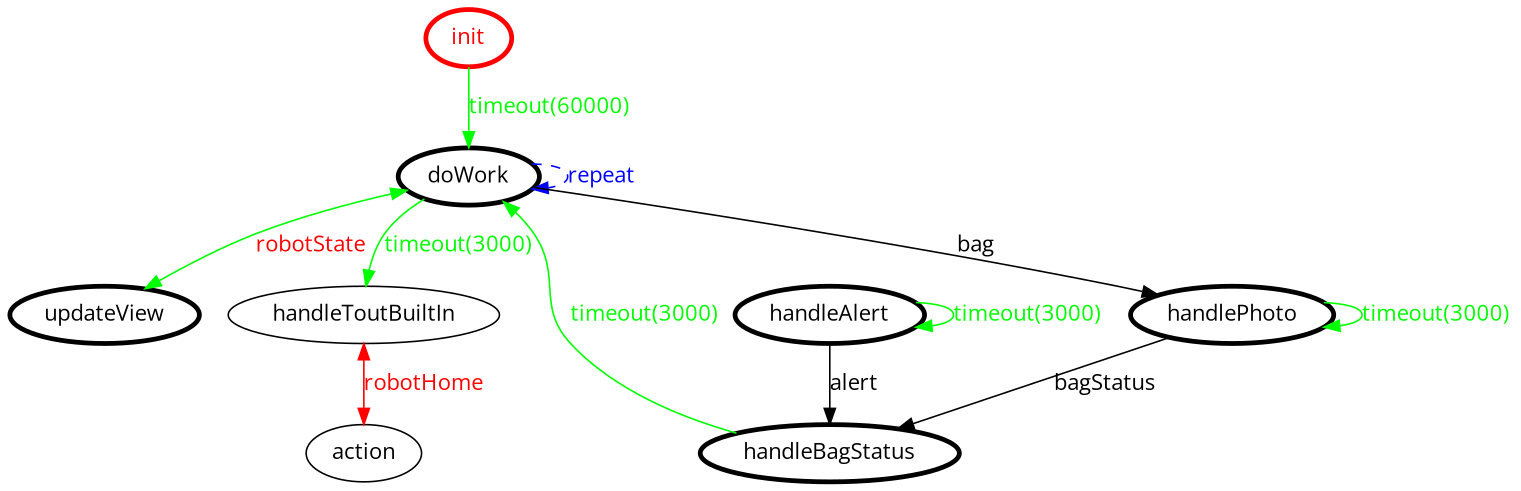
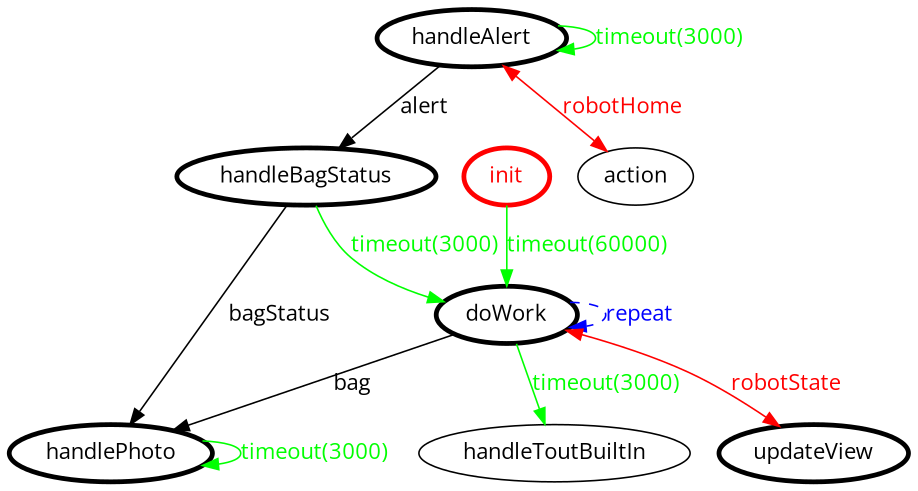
edge "doWork" -- "updateView": color green -> red
edge "handlePhoto" -> "handleBagStatus": reversed
edge "handleToutBuiltIn" -- "action": now "handleAlert" -- "action"
